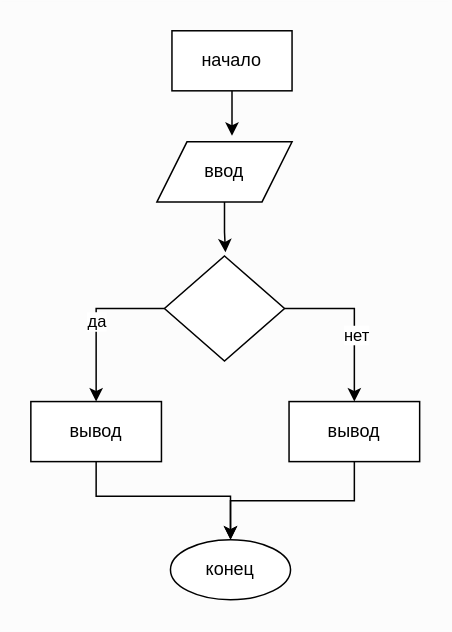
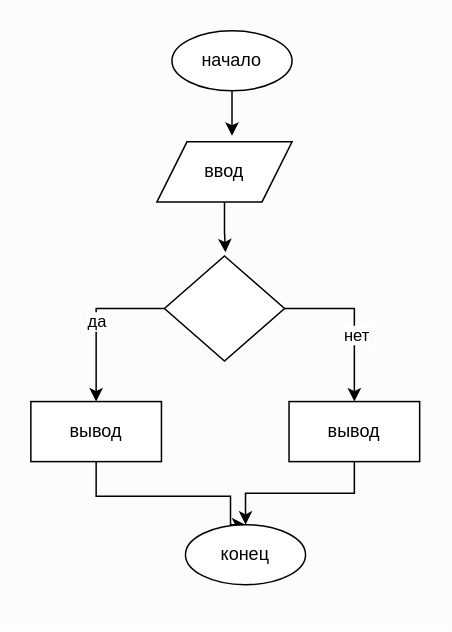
node "начало": shape rectangle -> ellipse
node "конец": moved (230, 569) -> (245, 554)
